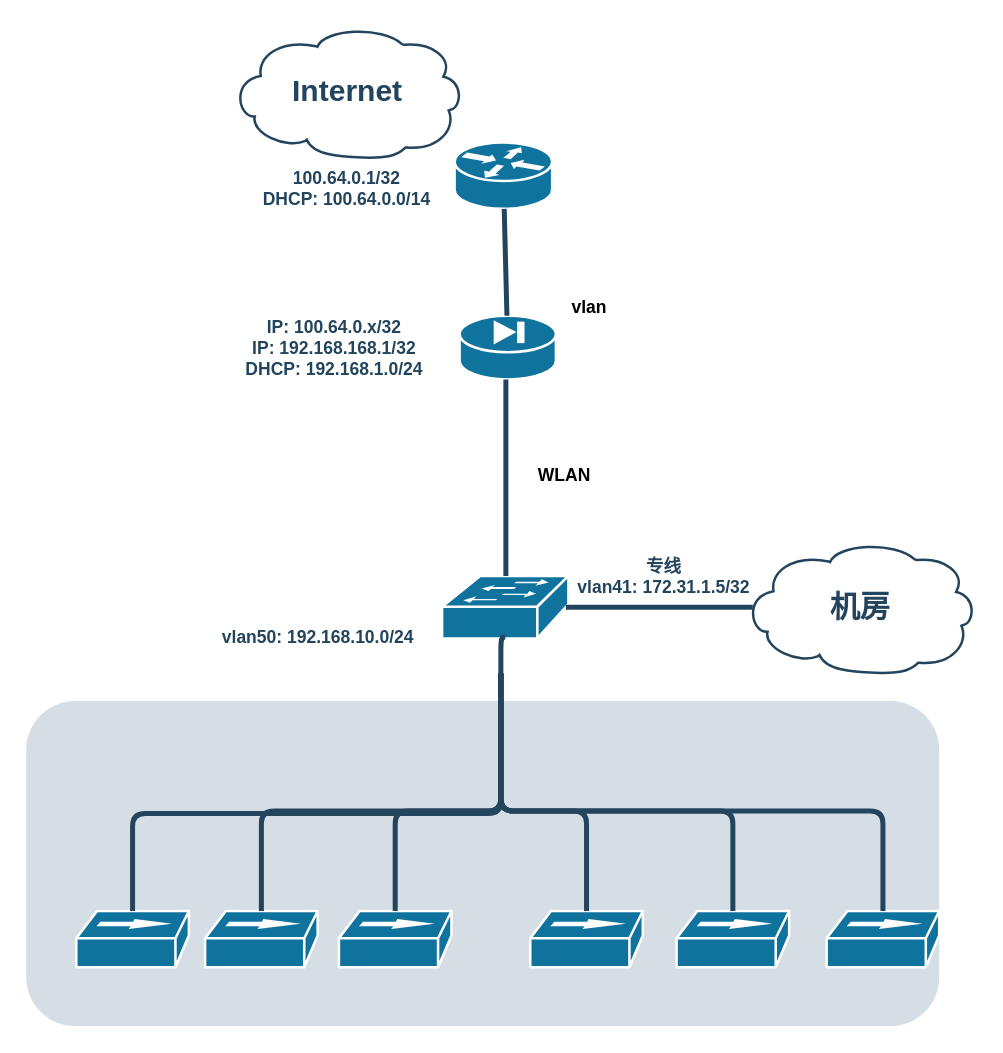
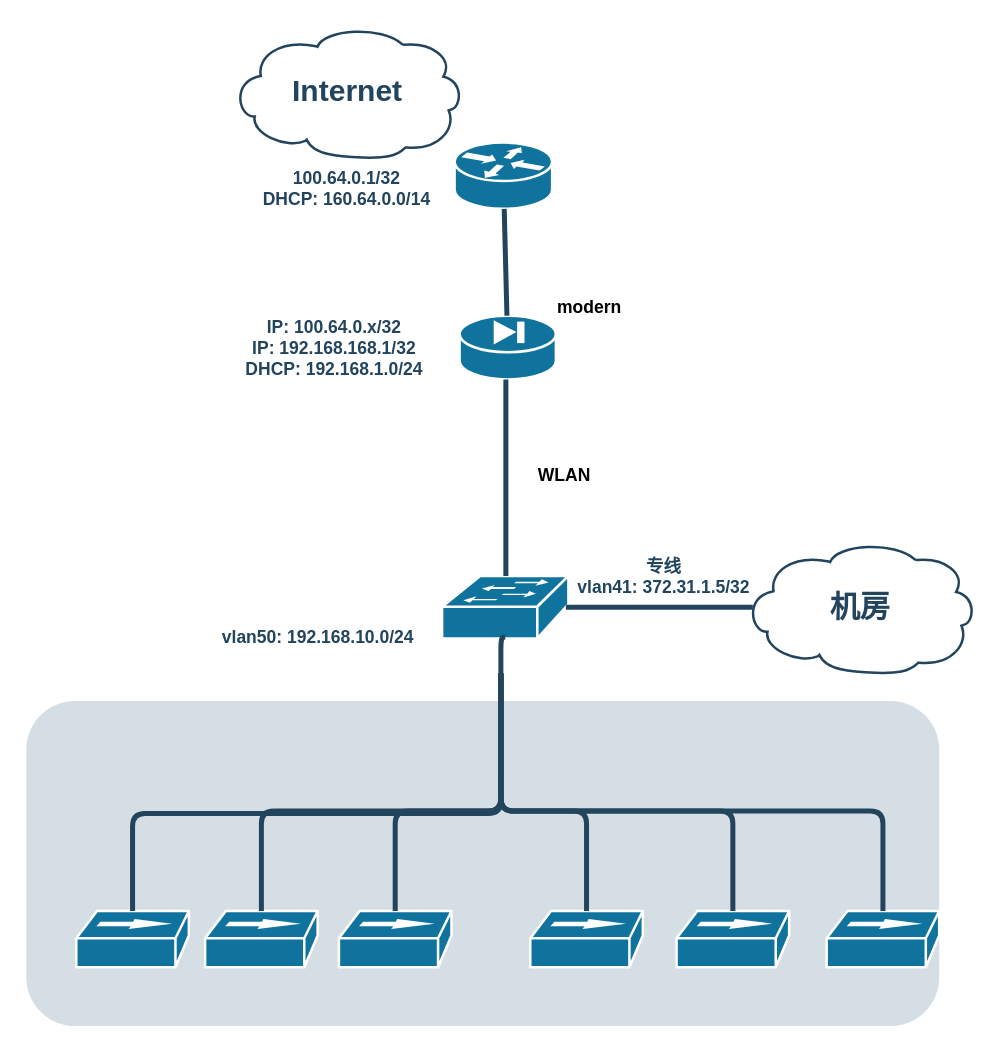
node "100.64.0.1/32 DHCP: 100.64.0.0/14": label "100.64.0.1/32 DHCP: 100.64.0.0/14" -> "100.64.0.1/32 DHCP: 160.64.0.0/14"
node "vlan": label "vlan" -> "modern"
node "专线 vlan41: 172.31.1.5/32": label "专线 vlan41: 172.31.1.5/32" -> "专线 vlan41: 372.31.1.5/32"
